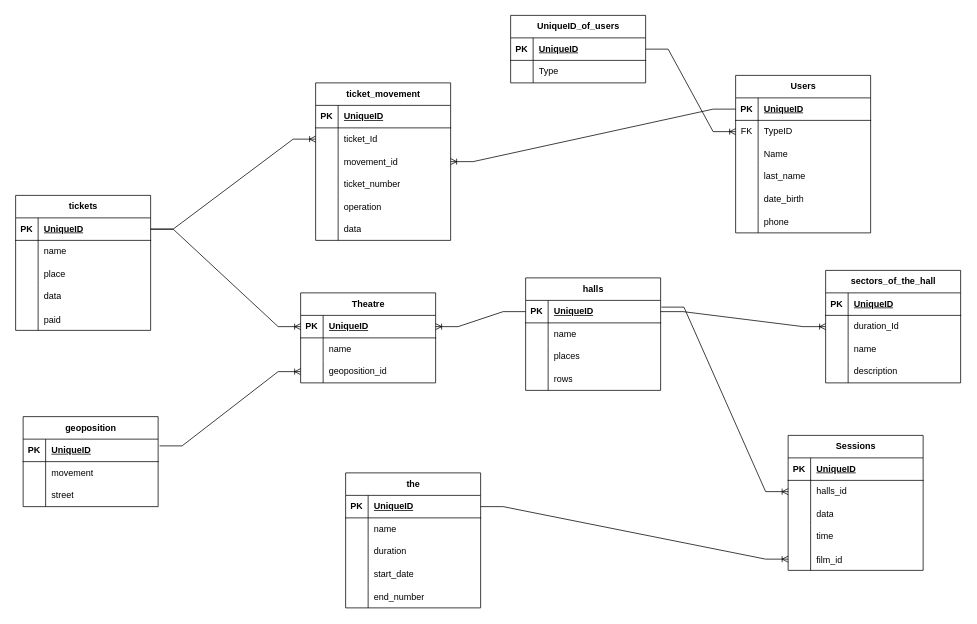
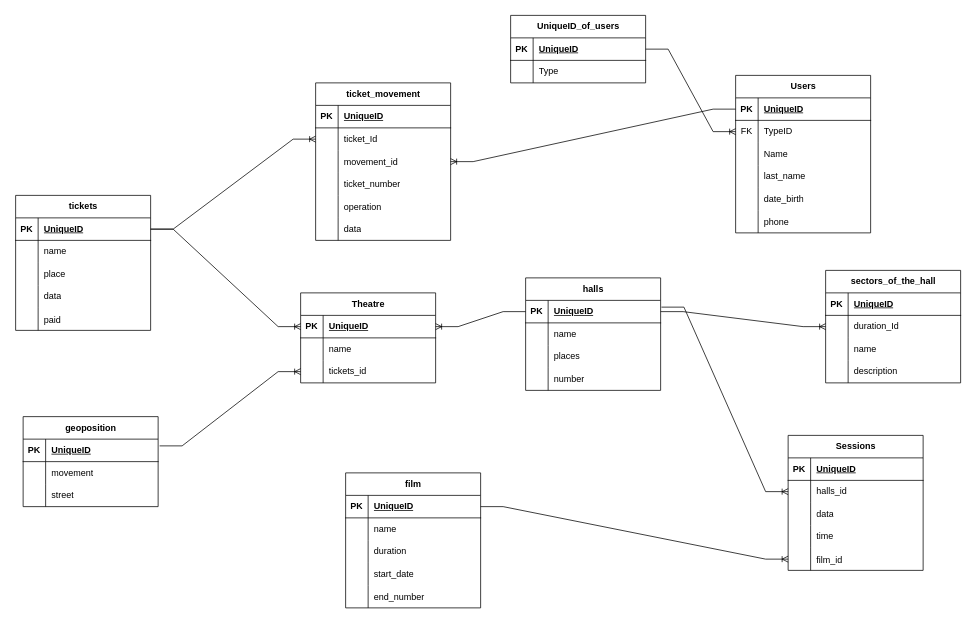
node "geoposition_id": label "geoposition_id" -> "tickets_id"
node "rows": label "rows" -> "number"
node "the": label "the" -> "film"
